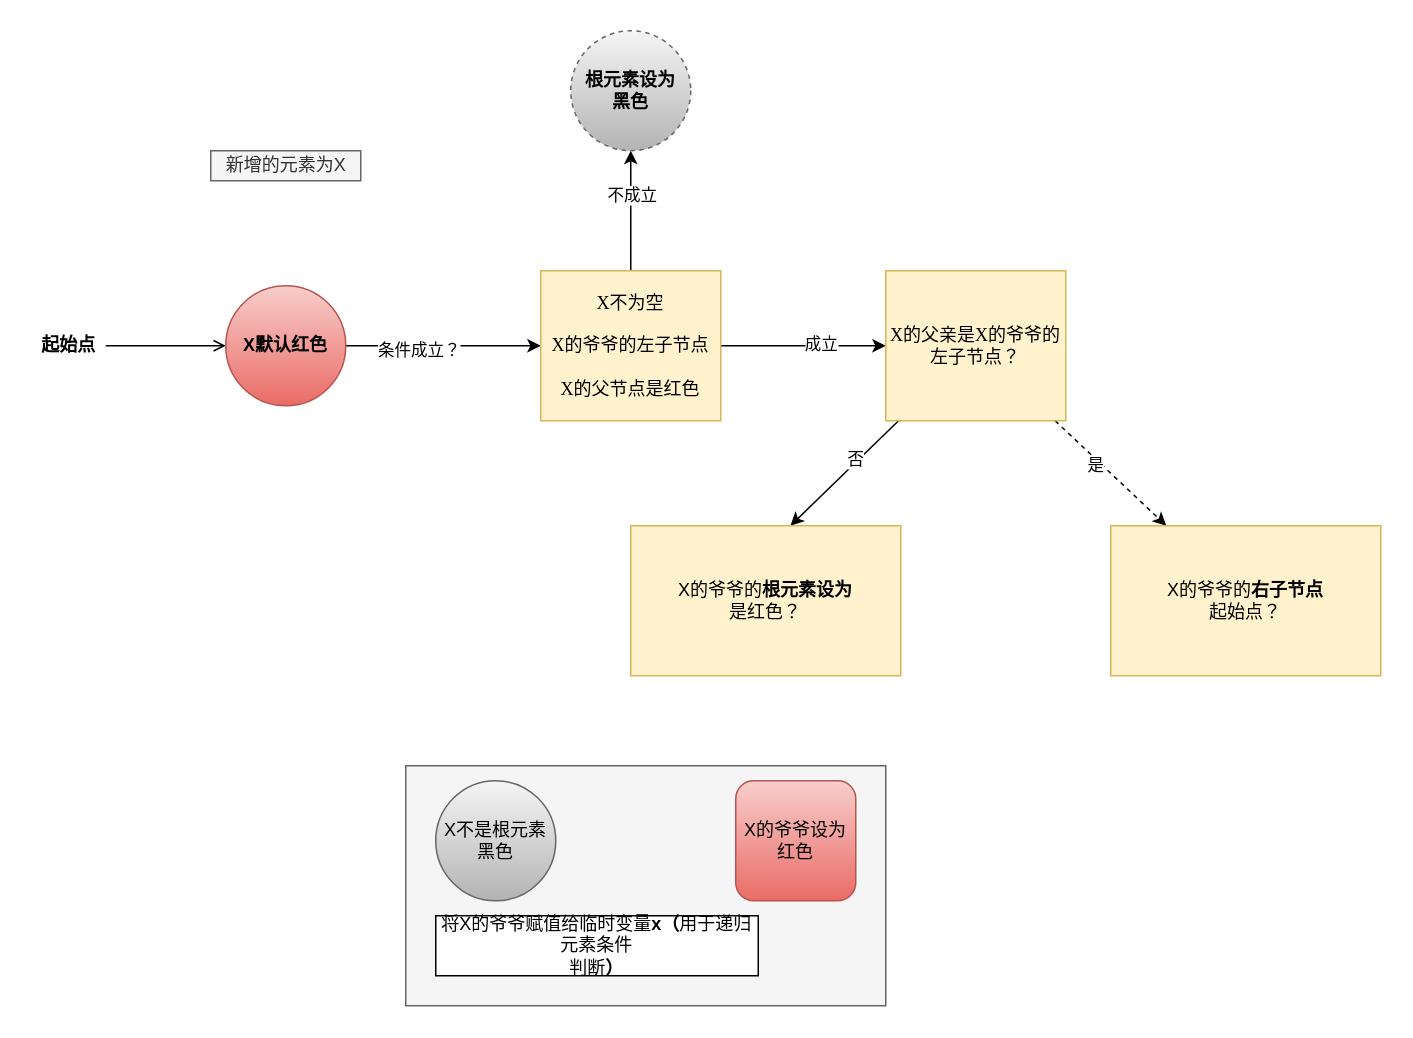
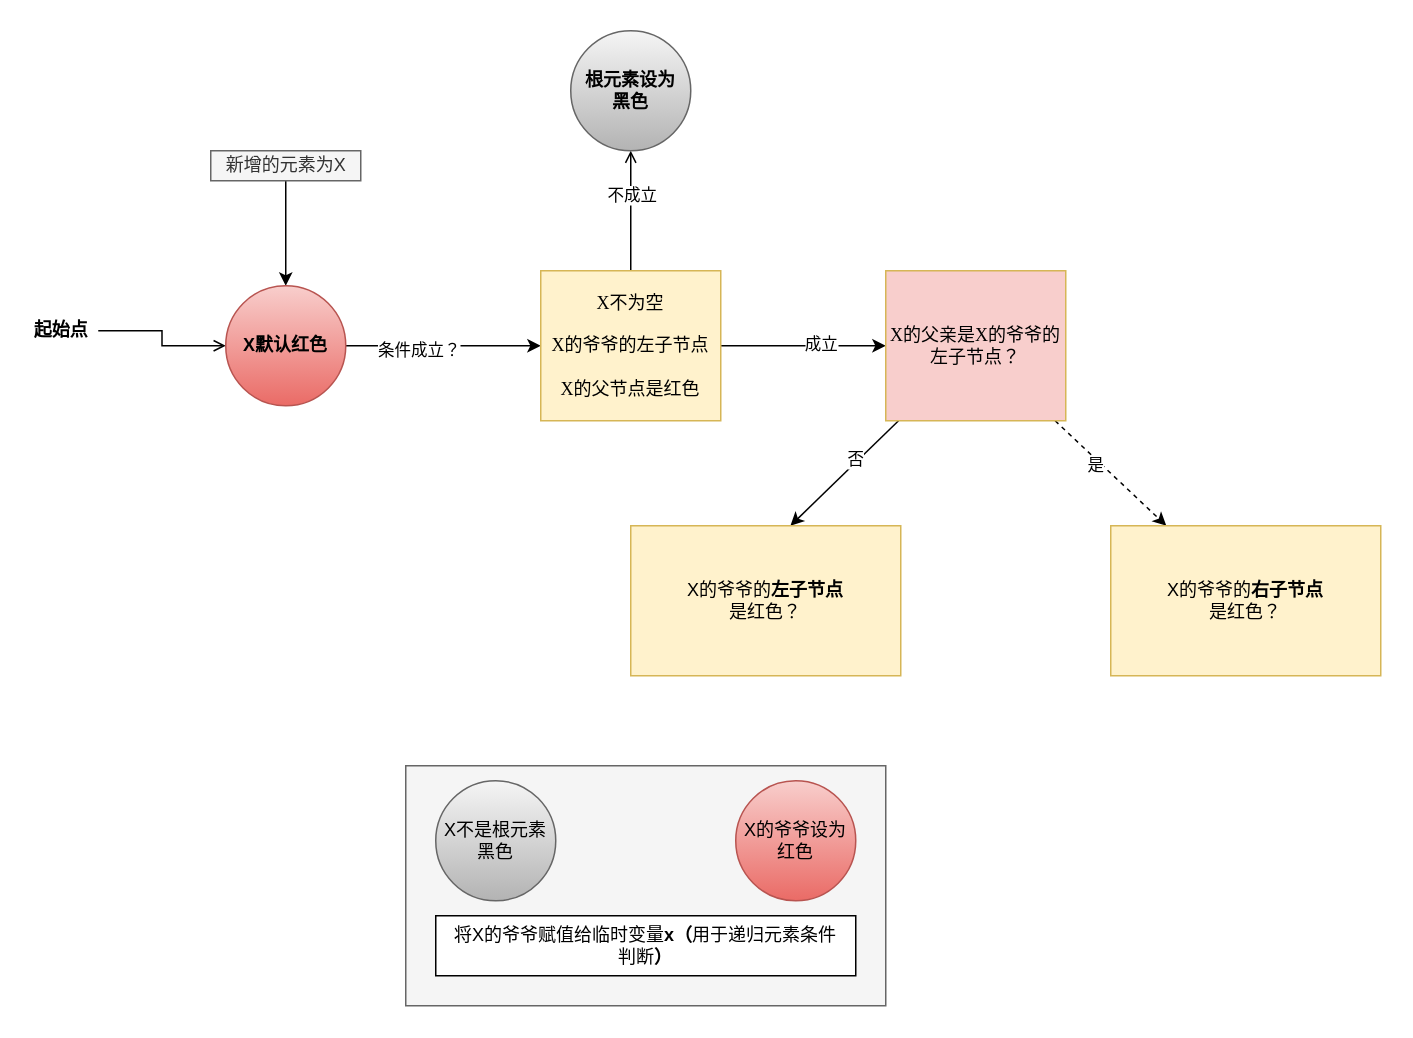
node "根元素设为 黑色": style dashed -> solid
edge "X不为空 X的爷爷的左子节点 X的父节点是红色" -> "根元素设为 黑色": arrowhead classic -> open
edge "新增的元素为X" -> "X默认红色": added
node "起始点": moved (68, 346) -> (61, 331)
node "X的父亲是X的爷爷的左子节点？": fillcolor #fff2cc -> #f8cecc
node "X的爷爷的根元素设为 是红色？": label "X的爷爷的根元素设为 是红色？" -> "X的爷爷的左子节点 是红色？"
node "X的爷爷的右子节点 起始点？": label "X的爷爷的右子节点 起始点？" -> "X的爷爷的右子节点 是红色？"
node "X的爷爷设为 红色": shape rounded rectangle -> ellipse
node "将X的爷爷赋值给临时变量x（用于递归元素条件 判断）": size 323x60 -> 420x60
